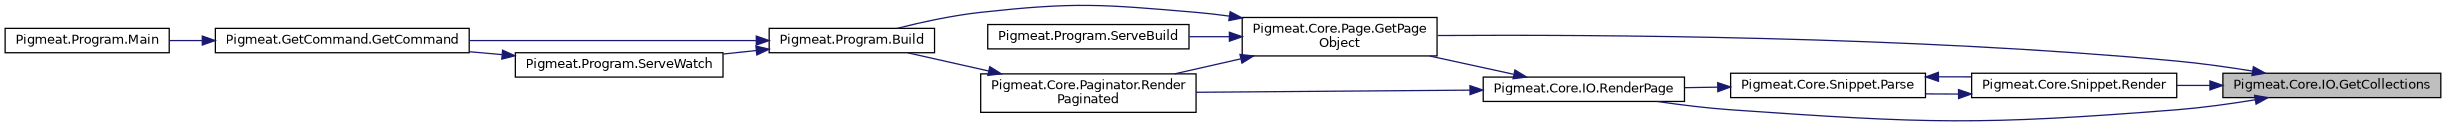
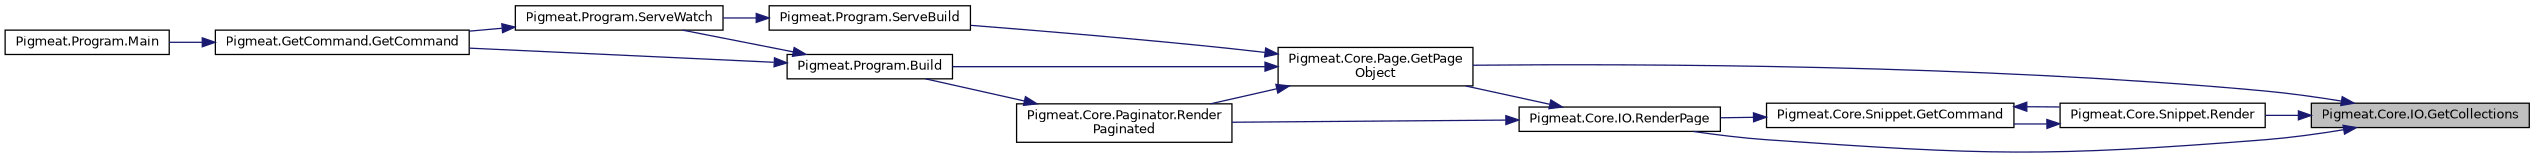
edge "Pigmeat.Program.ServeWatch" -> "Pigmeat.Program.ServeBuild": added
node "Pigmeat.Core.Snippet.Parse": label "Pigmeat.Core.Snippet.Parse" -> "Pigmeat.Core.Snippet.GetCommand"
